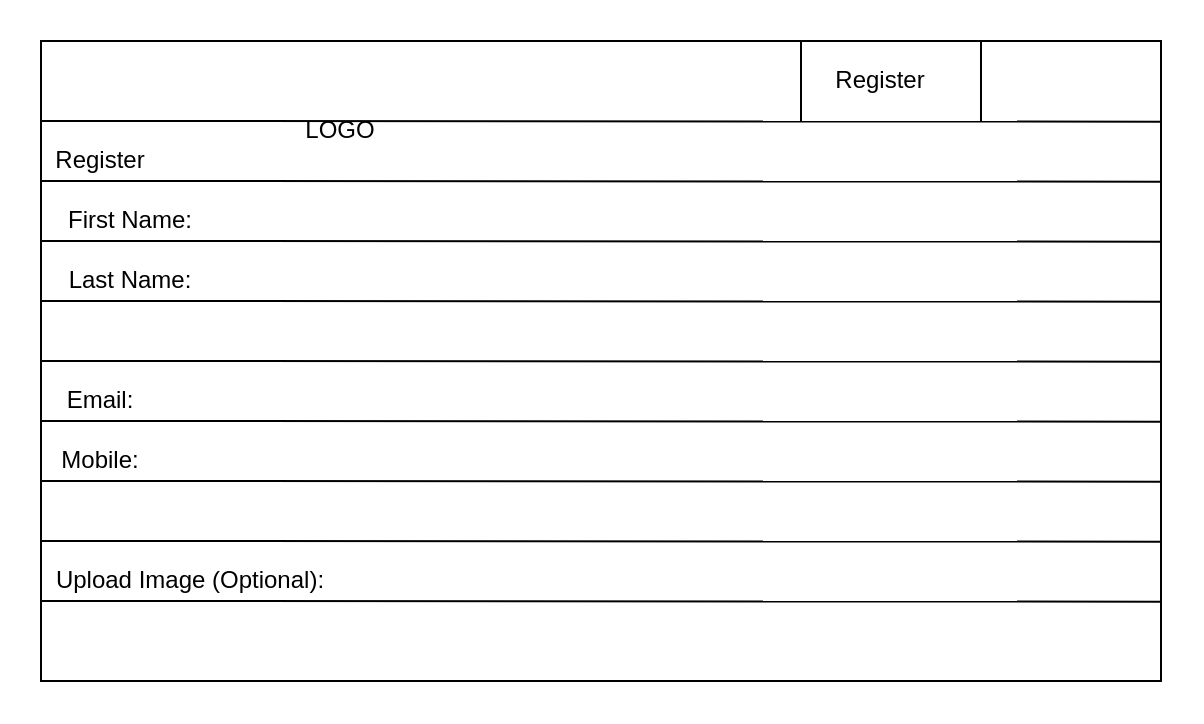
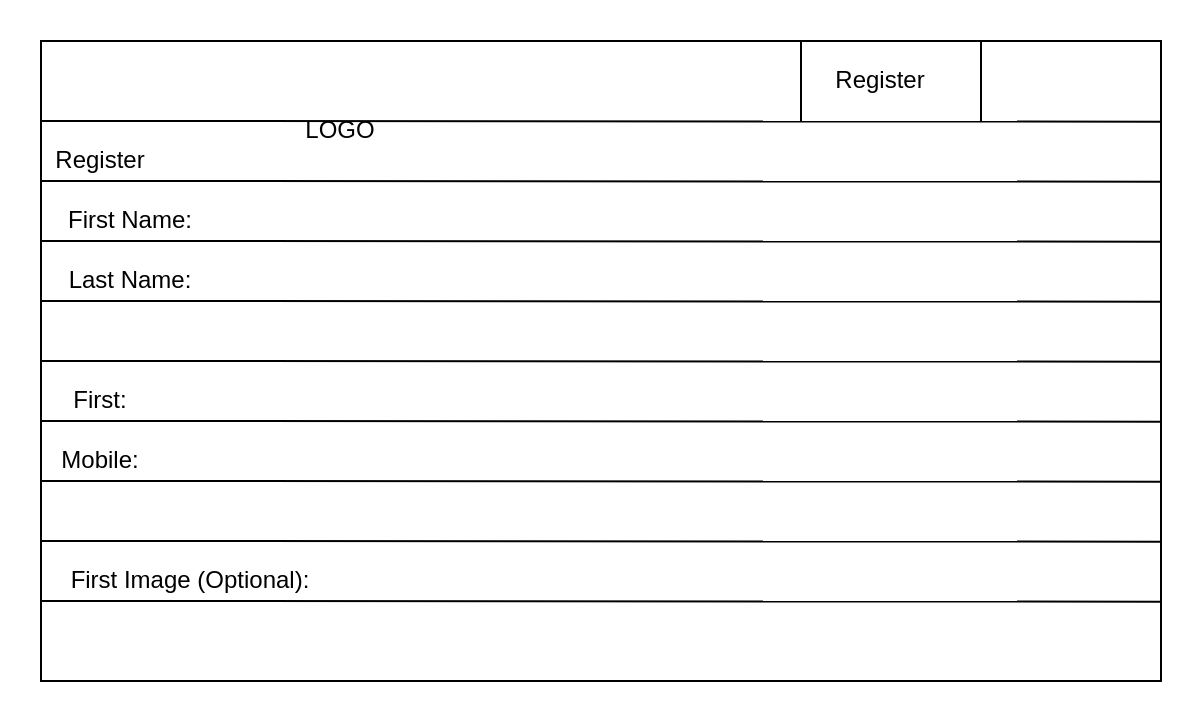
node "Email:": label "Email:" -> "First:"
node "Upload Image (Optional):": label "Upload Image (Optional):" -> "First Image (Optional):"
